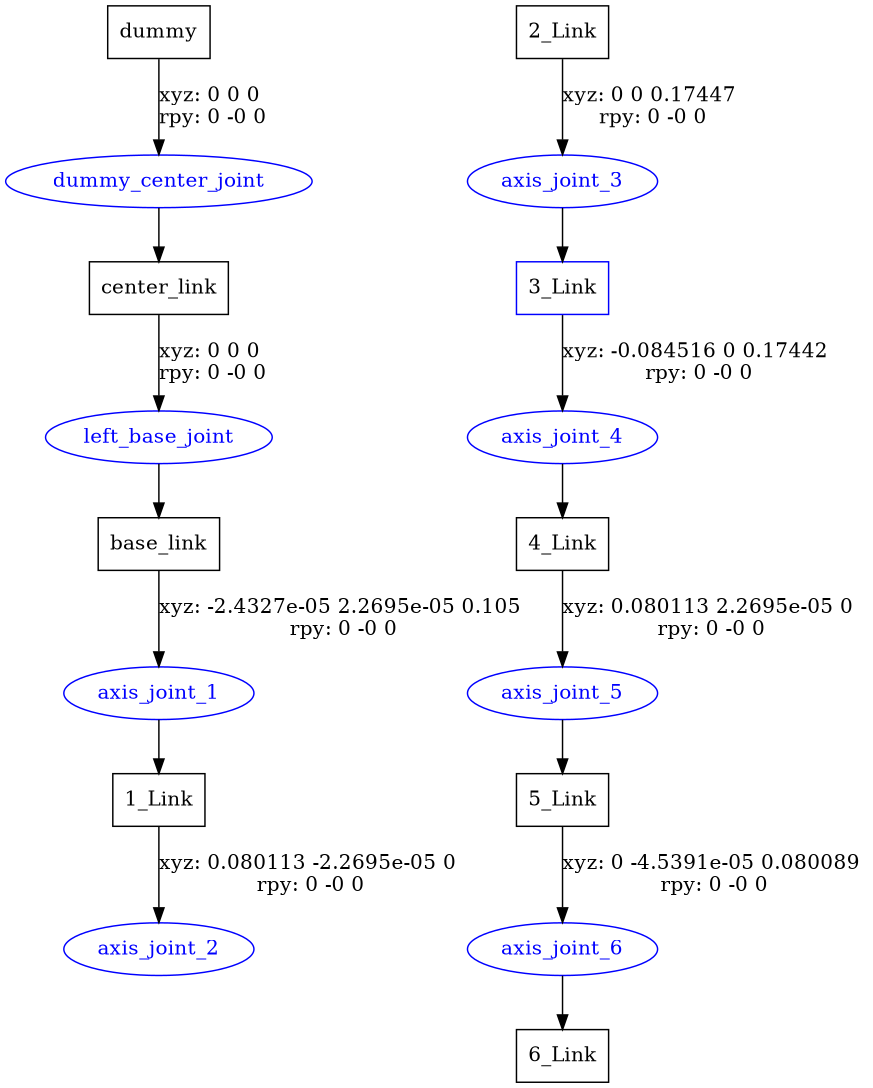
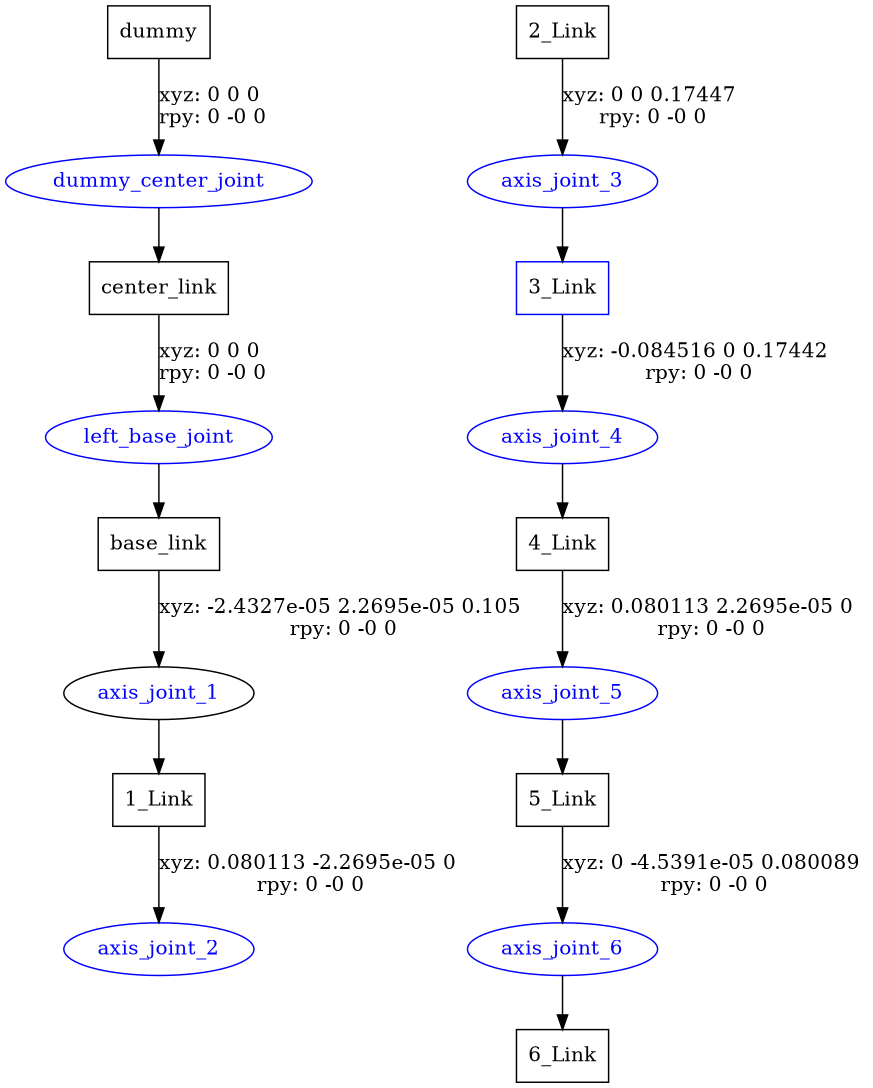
node "axis_joint_1": color blue -> black
